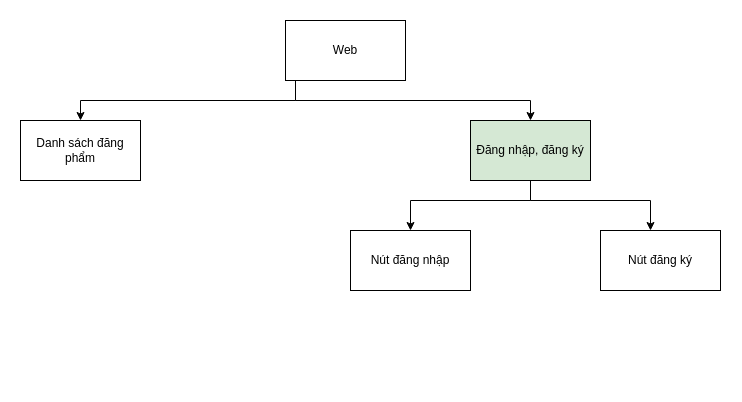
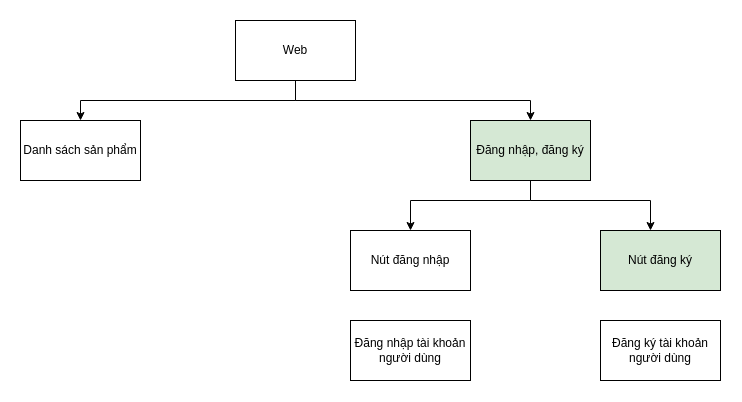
node "Web": moved (346, 51) -> (296, 51)
node "Danh sách đăng phẩm": label "Danh sách đăng phẩm" -> "Danh sách sản phẩm"
node "Nút đăng ký": fillcolor #ffffff -> #d5e8d4
node "Đăng nhập tài khoản người dùng": added
node "Đăng ký tài khoản người dùng": added
